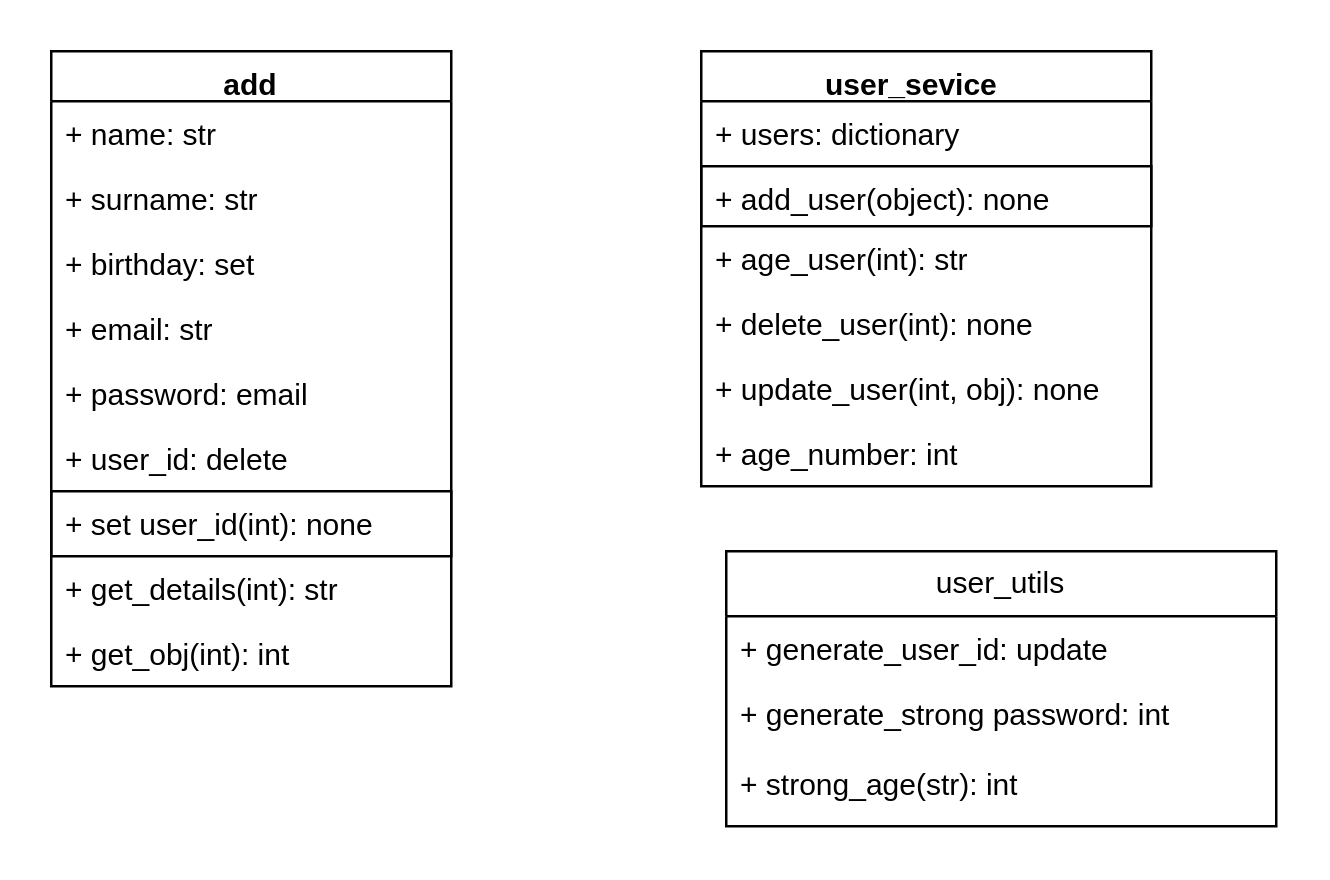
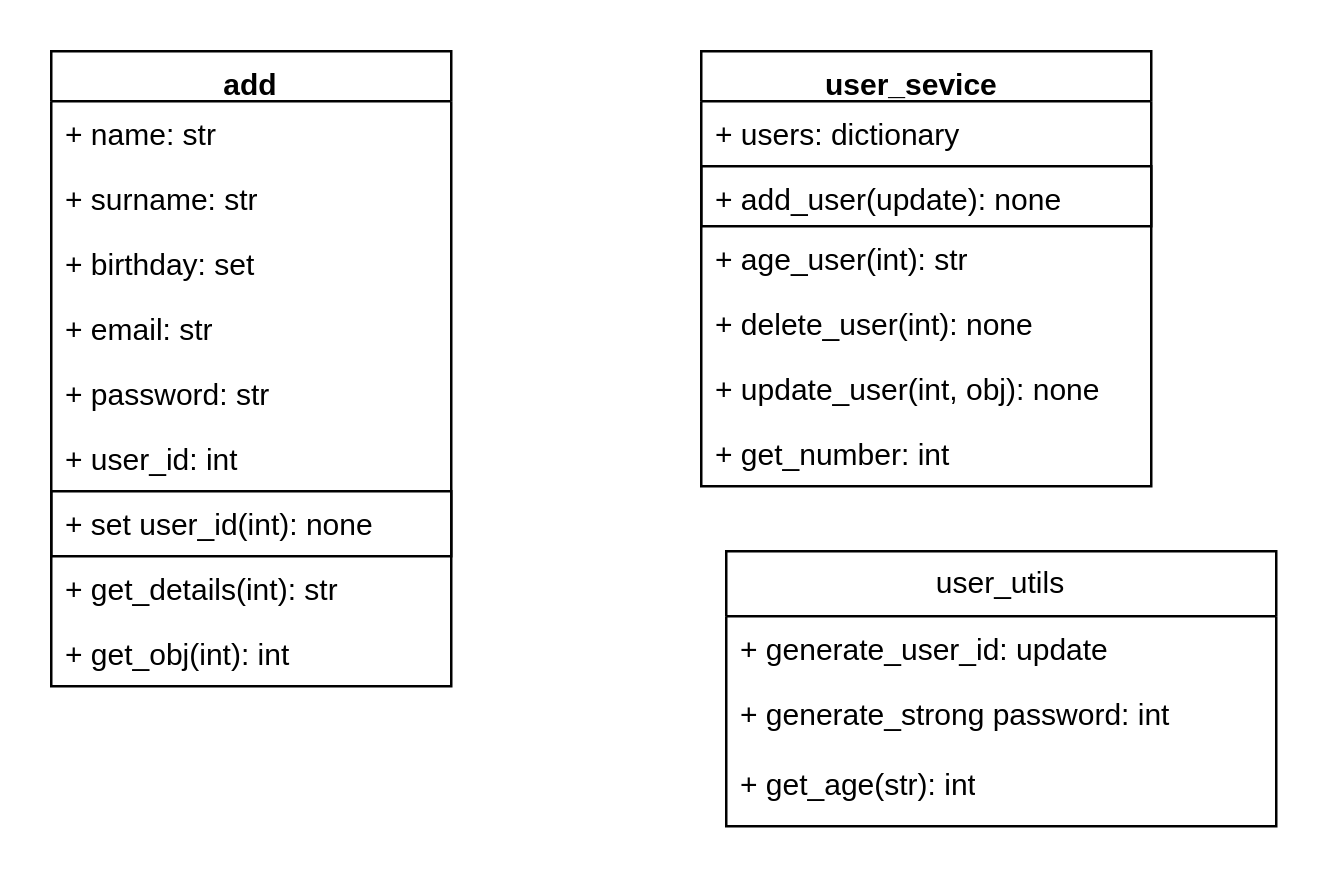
node "+ add_user(object): none": label "+ add_user(object): none" -> "+ add_user(update): none"
node "+ password: email": label "+ password: email" -> "+ password: str"
node "+ age_number: int": label "+ age_number: int" -> "+ get_number: int"
node "+ user_id: delete": label "+ user_id: delete" -> "+ user_id: int"
node "+ strong_age(str): int": label "+ strong_age(str): int" -> "+ get_age(str): int"
